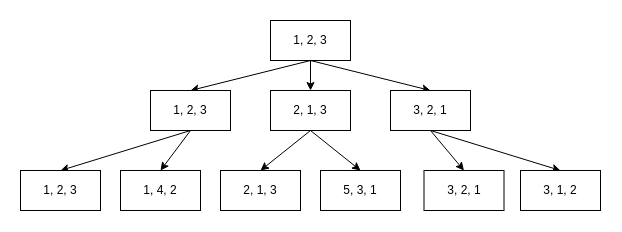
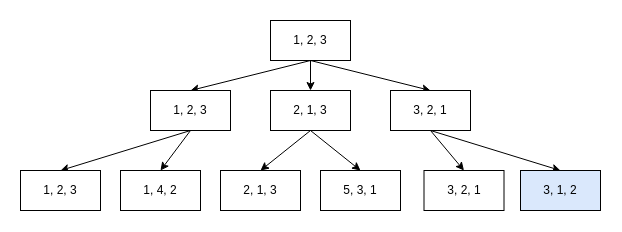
node "3, 1, 2": fillcolor #ffffff -> #dae8fc
